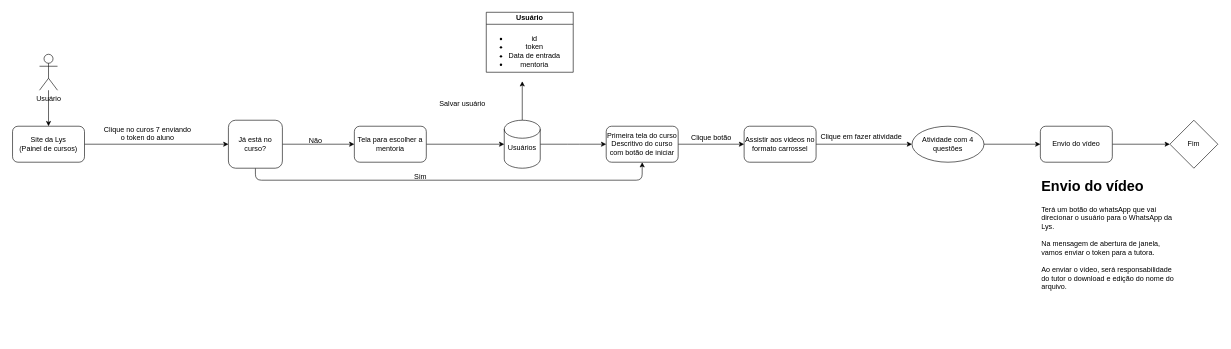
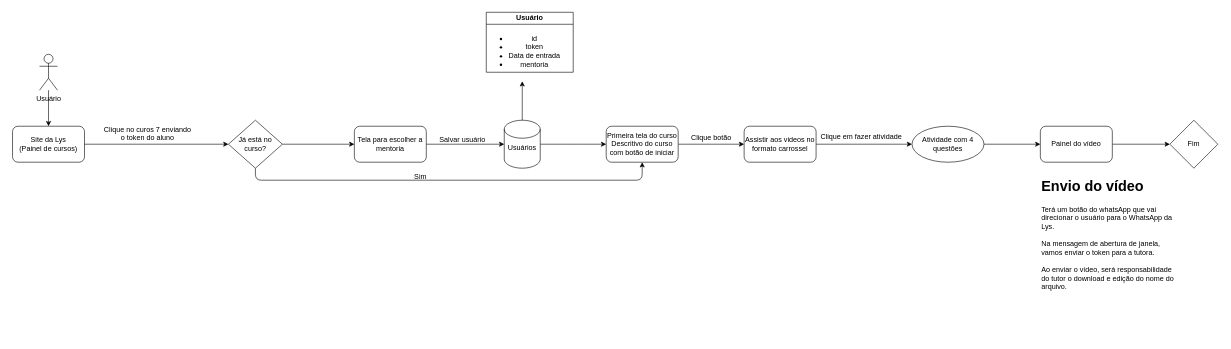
node "Salvar usuário": moved (462, 108) -> (462, 144)
node "Não": removed
node "Já está no curso?": shape rounded rectangle -> diamond
node "Envio do vídeo": label "Envio do vídeo" -> "Painel do vídeo"
